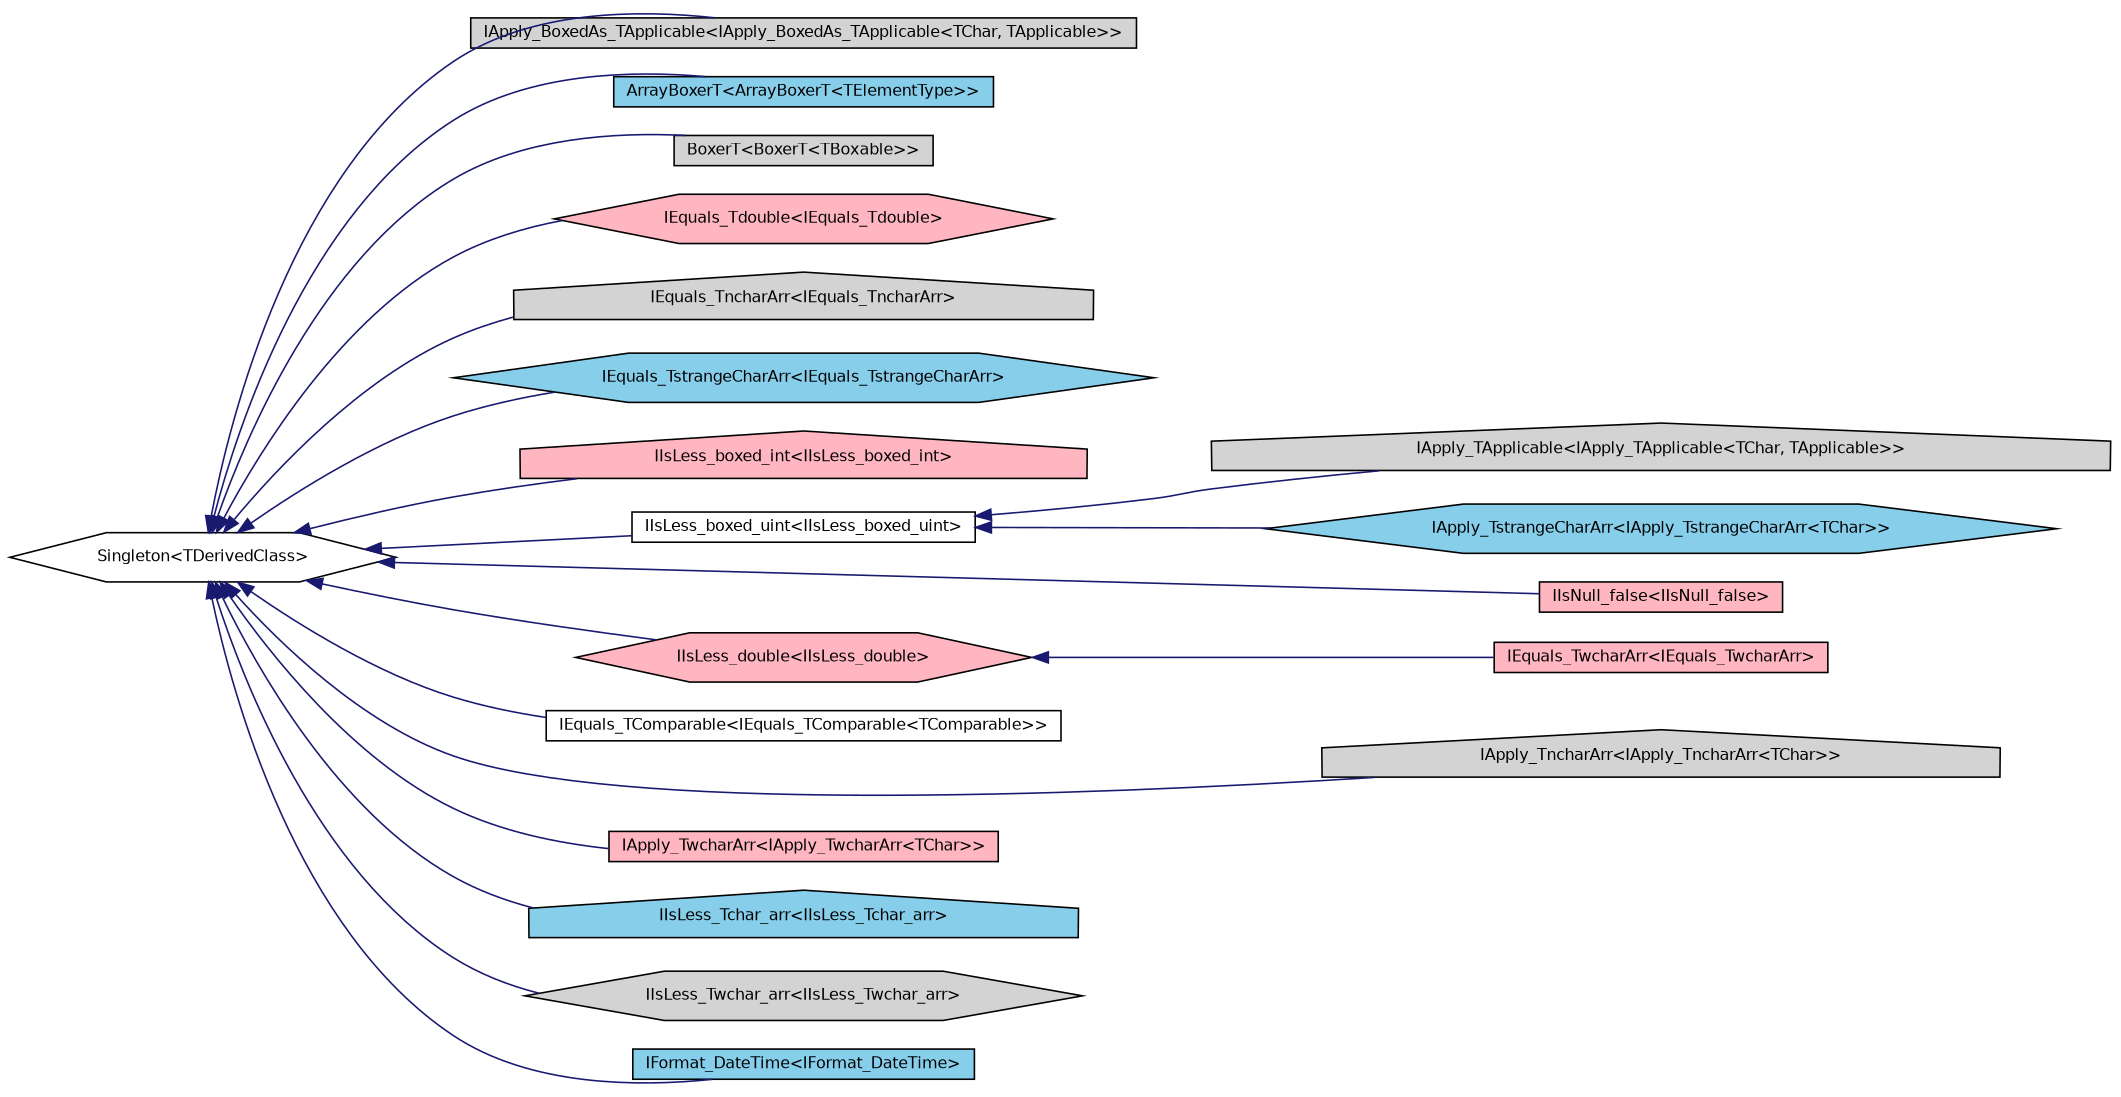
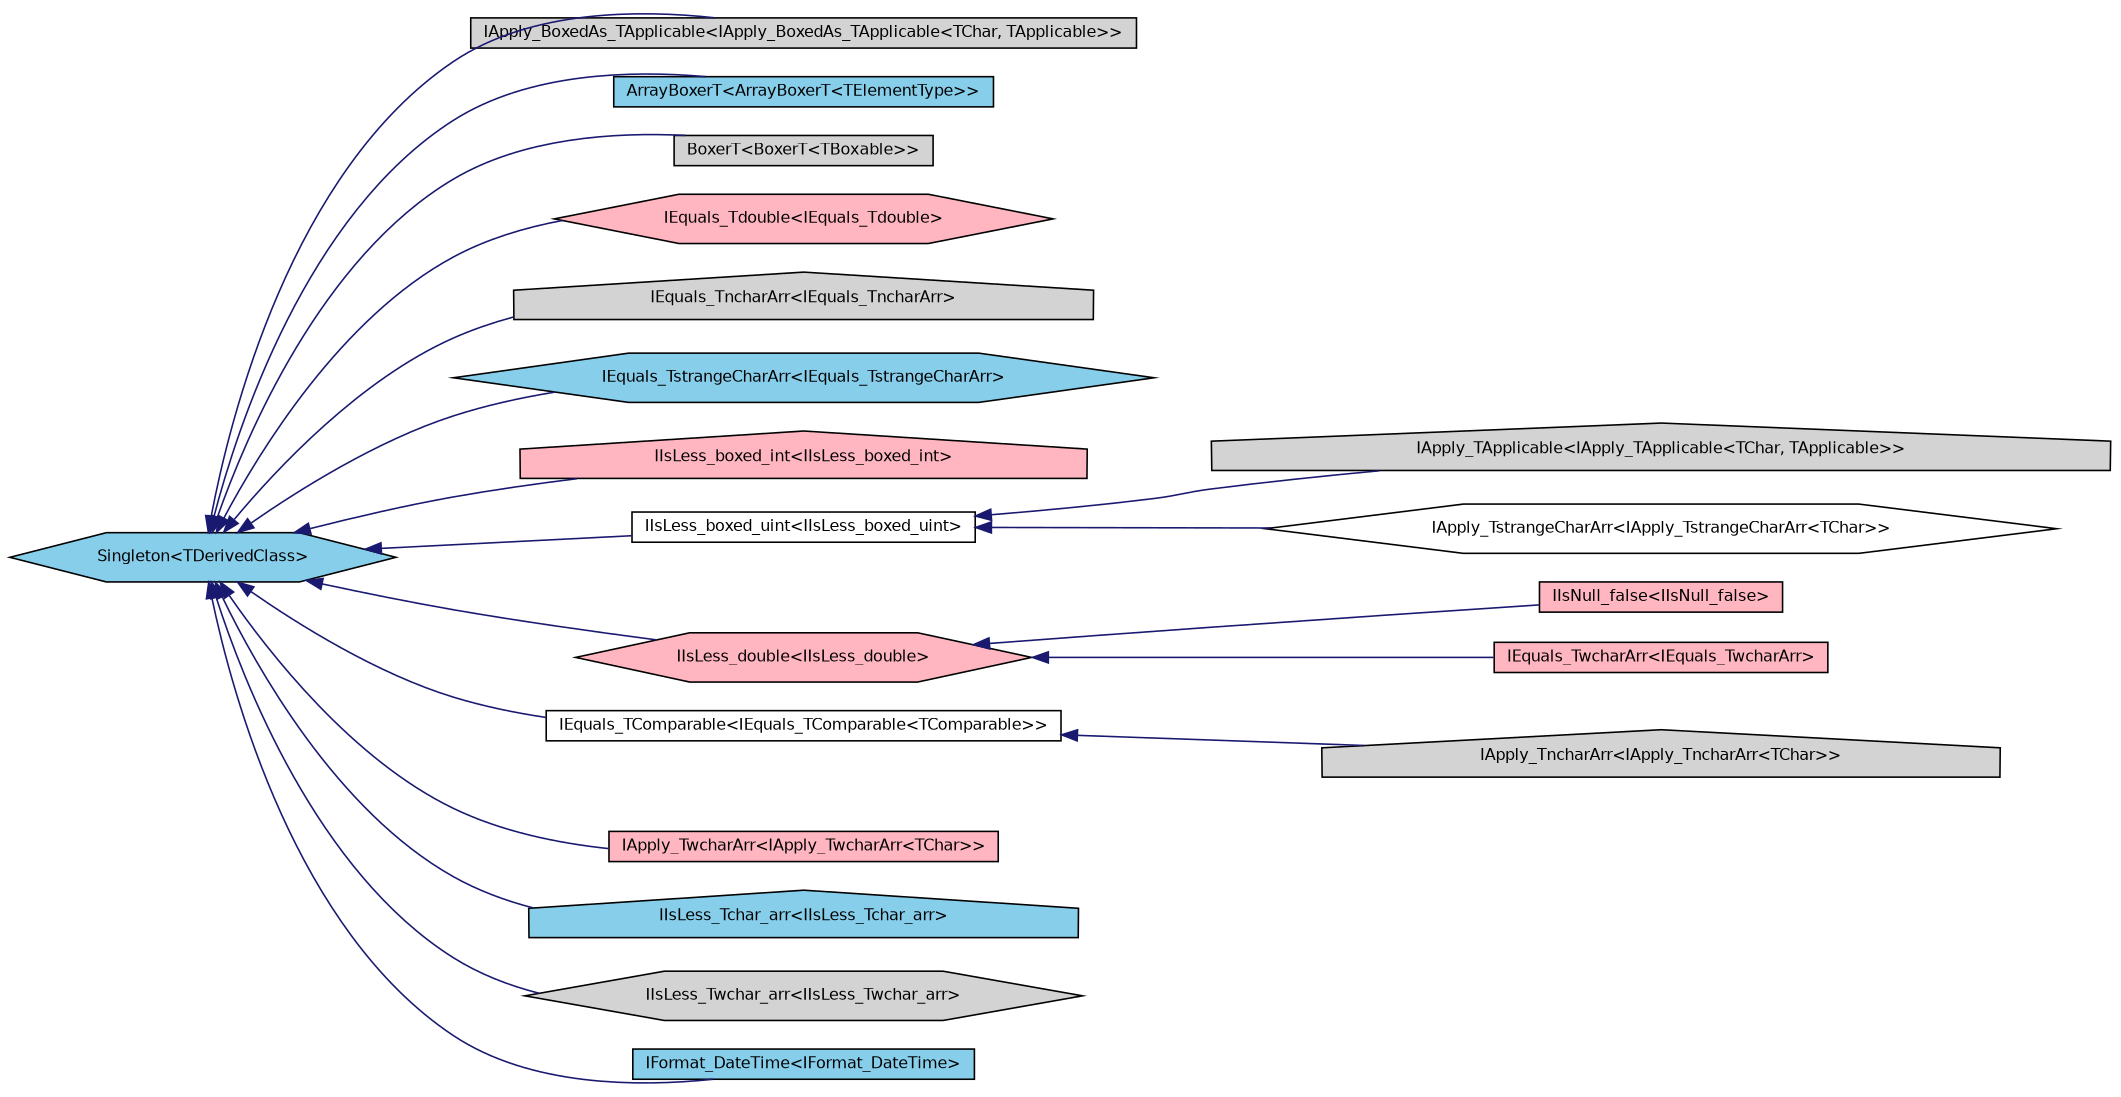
node "IApply_TstrangeCharArr<IApply_TstrangeCharArr<TChar>>": fillcolor skyblue -> white
node "Singleton<TDerivedClass>": fillcolor white -> skyblue
edge "IIsNull_false<IIsNull_false>" -> "Singleton<TDerivedClass>": now "IIsNull_false<IIsNull_false>" -> "IIsLess_double<IIsLess_double>"
edge "IApply_TncharArr<IApply_TncharArr<TChar>>" -> "Singleton<TDerivedClass>": now "IApply_TncharArr<IApply_TncharArr<TChar>>" -> "IEquals_TComparable<IEquals_TComparable<TComparable>>"
